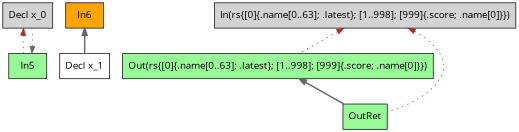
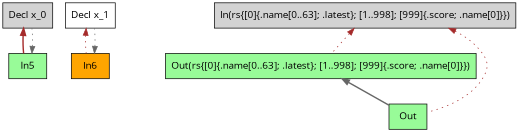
edge "In5" -> "Decl x_0": style dotted -> bold
edge "Decl x_1" -> "In6": style bold -> dotted
edge "In6" -> "Decl x_1": added
node "OutRet": label "OutRet" -> "Out"
